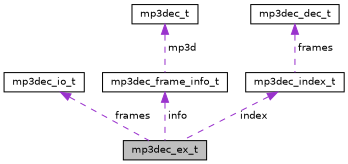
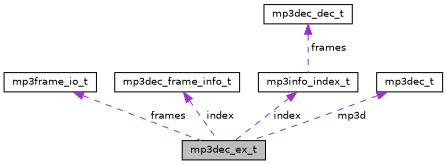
edge "mp3dec_frame_info_t" -> "mp3dec_t": now "mp3dec_ex_t" -> "mp3dec_t"
node "mp3dec_io_t": label "mp3dec_io_t" -> "mp3frame_io_t"
node "mp3dec_index_t": label "mp3dec_index_t" -> "mp3info_index_t"
edge "mp3dec_ex_t" -> "mp3dec_frame_info_t": label " info" -> " index"
